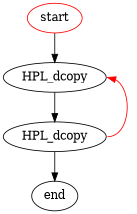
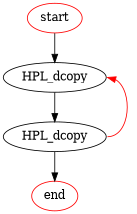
node "end": color black -> red
